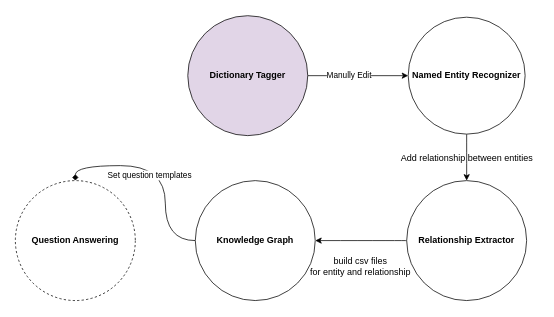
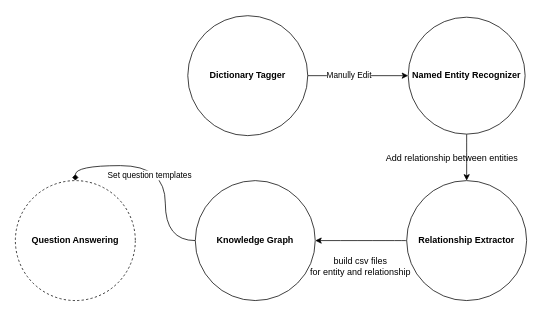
node "Dictionary Tagger": fillcolor #e1d5e7 -> #ffffff
node "Add relationship between entities": moved (467, 158) -> (452, 158)
